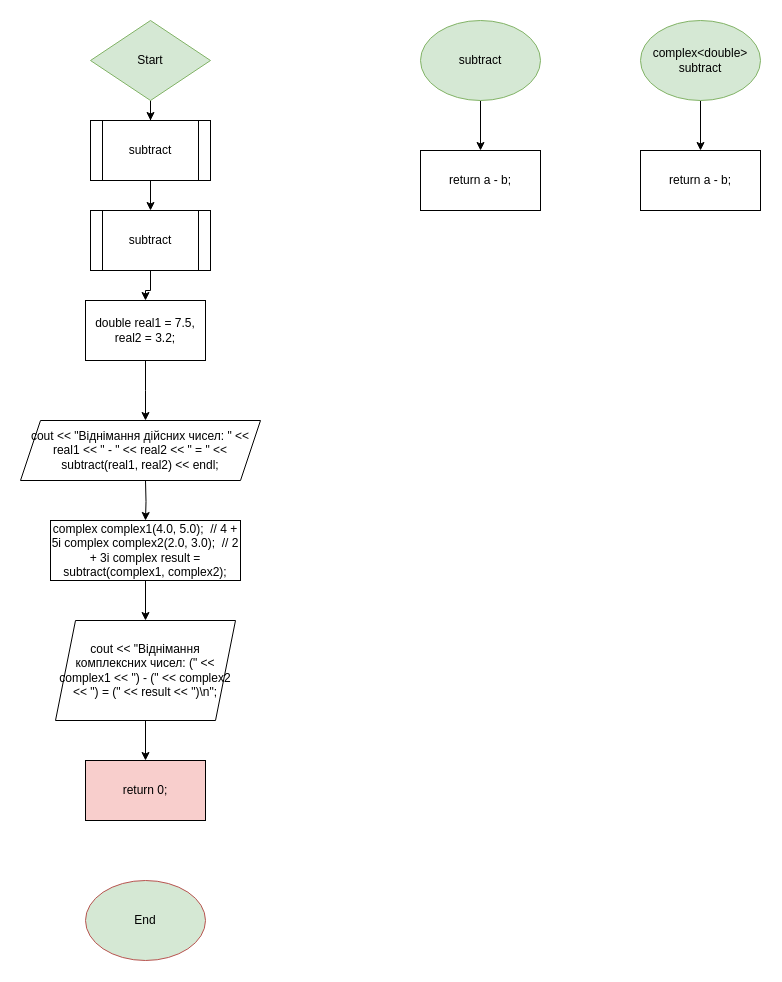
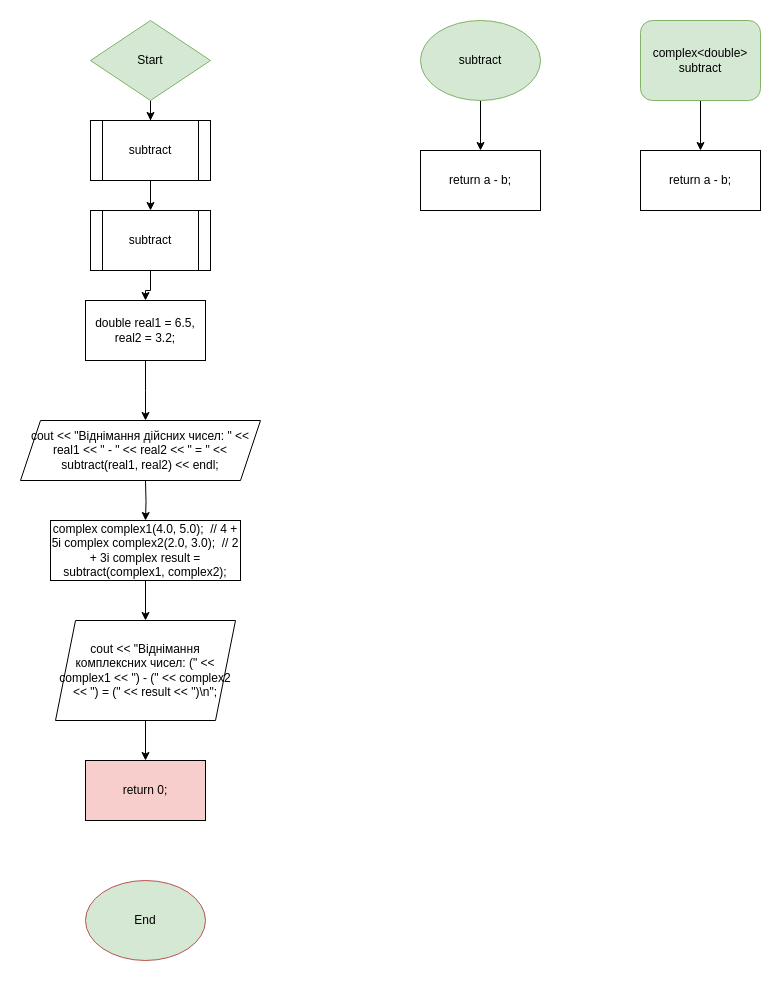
node "complex<double> subtract": shape ellipse -> rounded rectangle
node "double real1 = 7.5, real2 = 3.2;": label "double real1 = 7.5, real2 = 3.2;" -> "double real1 = 6.5, real2 = 3.2;"
